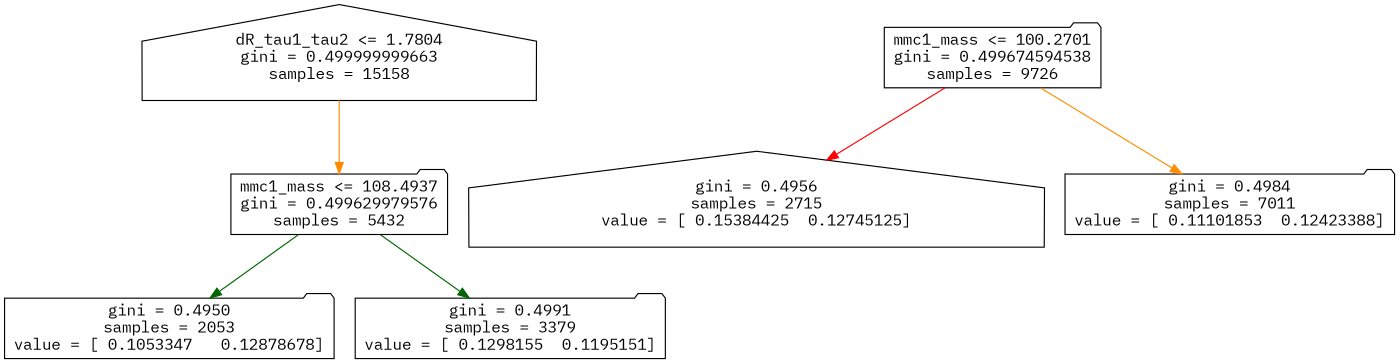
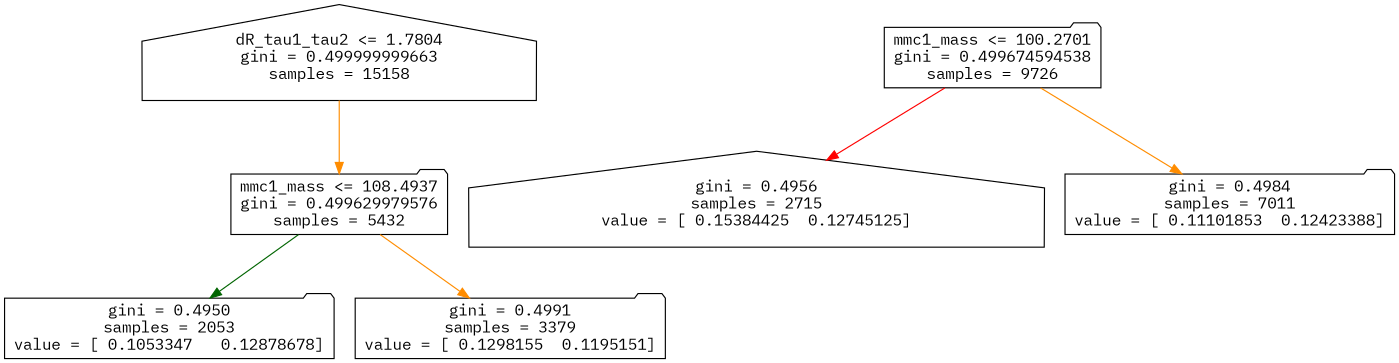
edge "mmc1_mass <= 108.4937 gini = 0.499629979576 samples = 5432" -> "gini = 0.4991 samples = 3379 value = [ 0.1298155  0.1195151]": color darkgreen -> darkorange
